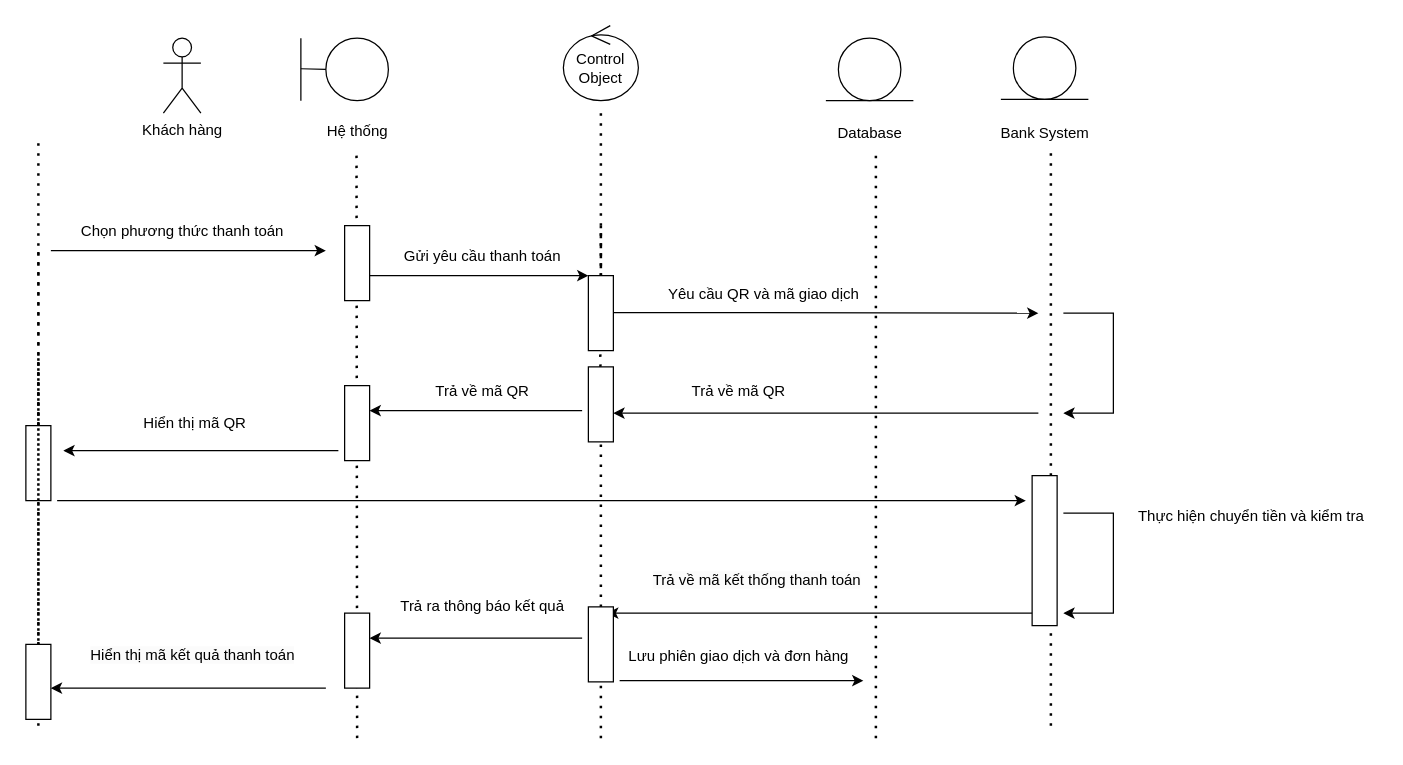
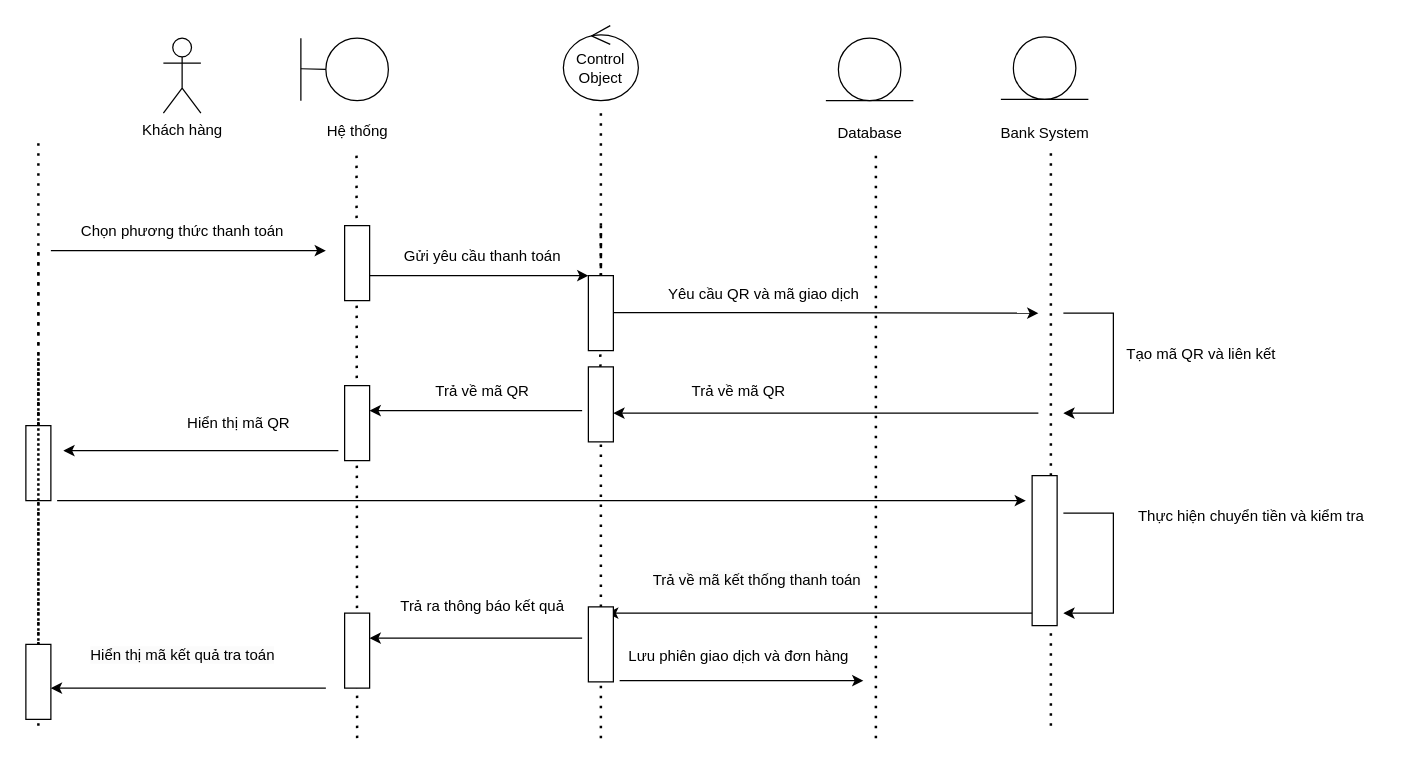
node "Tạo mã QR và liên kết": added
node "Hiển thị mã QR": moved (194, 423) -> (238, 423)
node "Hiển thị mã kết quả thanh toán": label "Hiển thị mã kết quả thanh toán" -> "Hiển thị mã kết quả tra toán"
